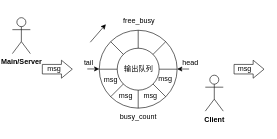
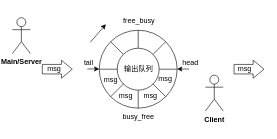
node "busy_count": label "busy_count" -> "busy_free"
